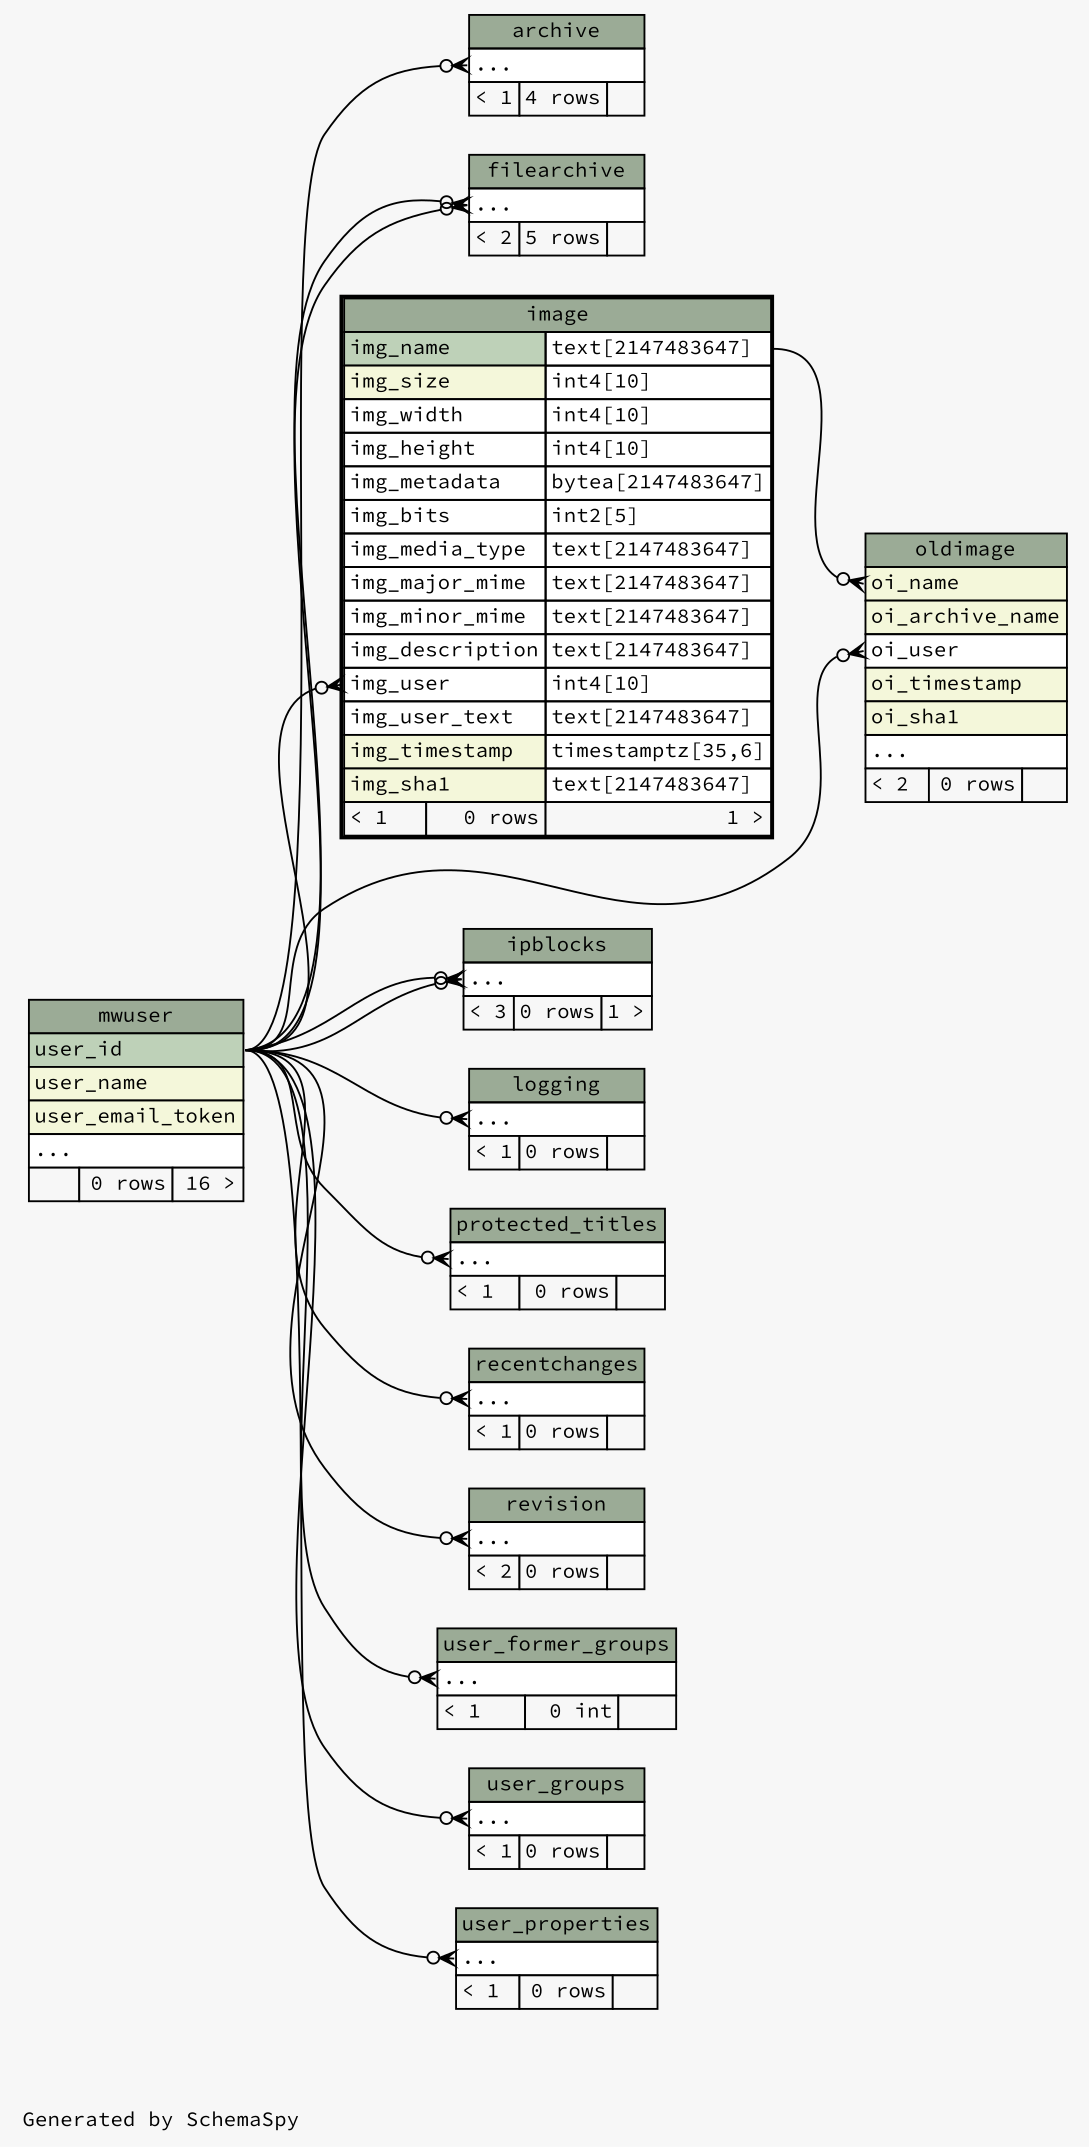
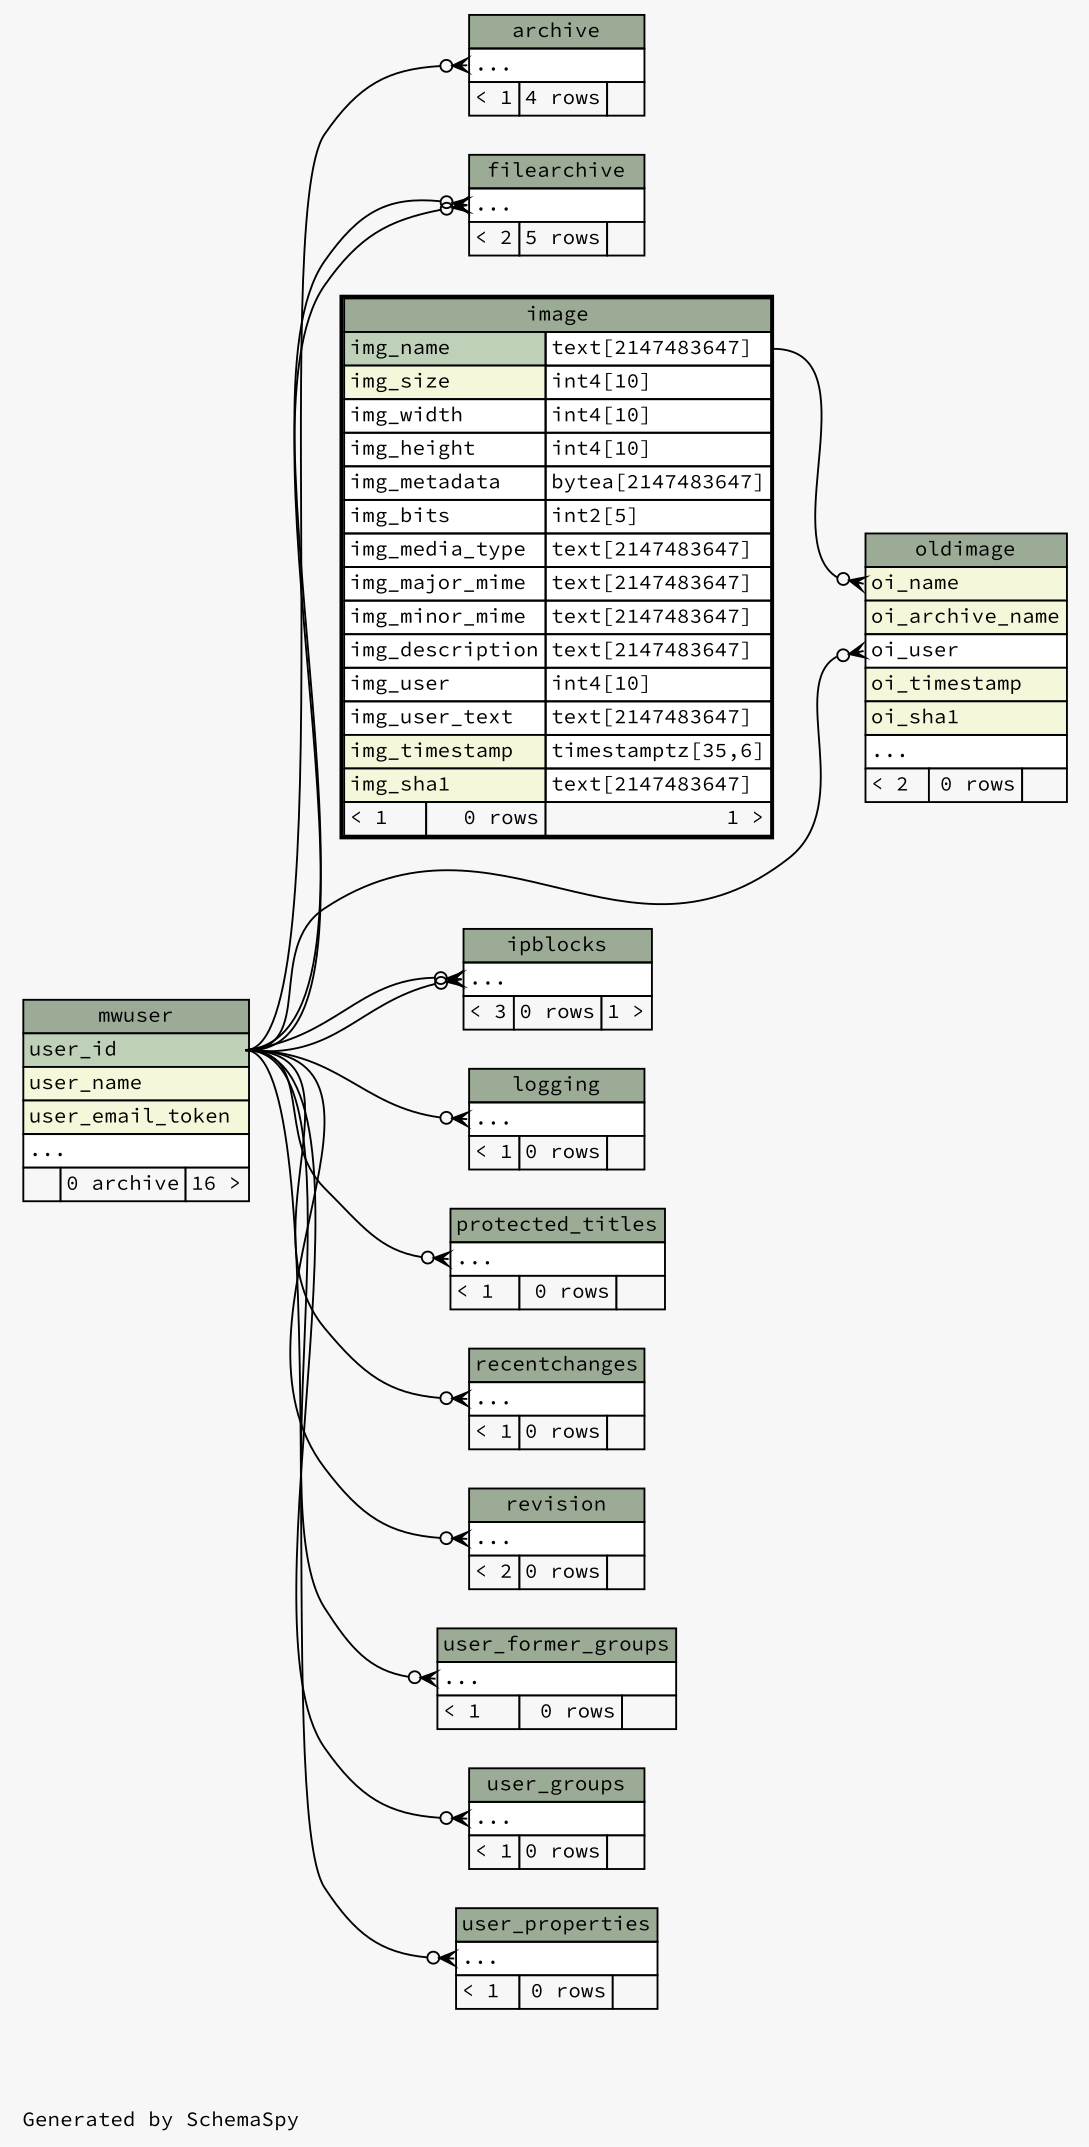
edge "mwuser" -> "image": removed
node "mwuser": text "0 rows" -> "0 archive"
node "user_former_groups": text "0 int" -> "0 rows"
